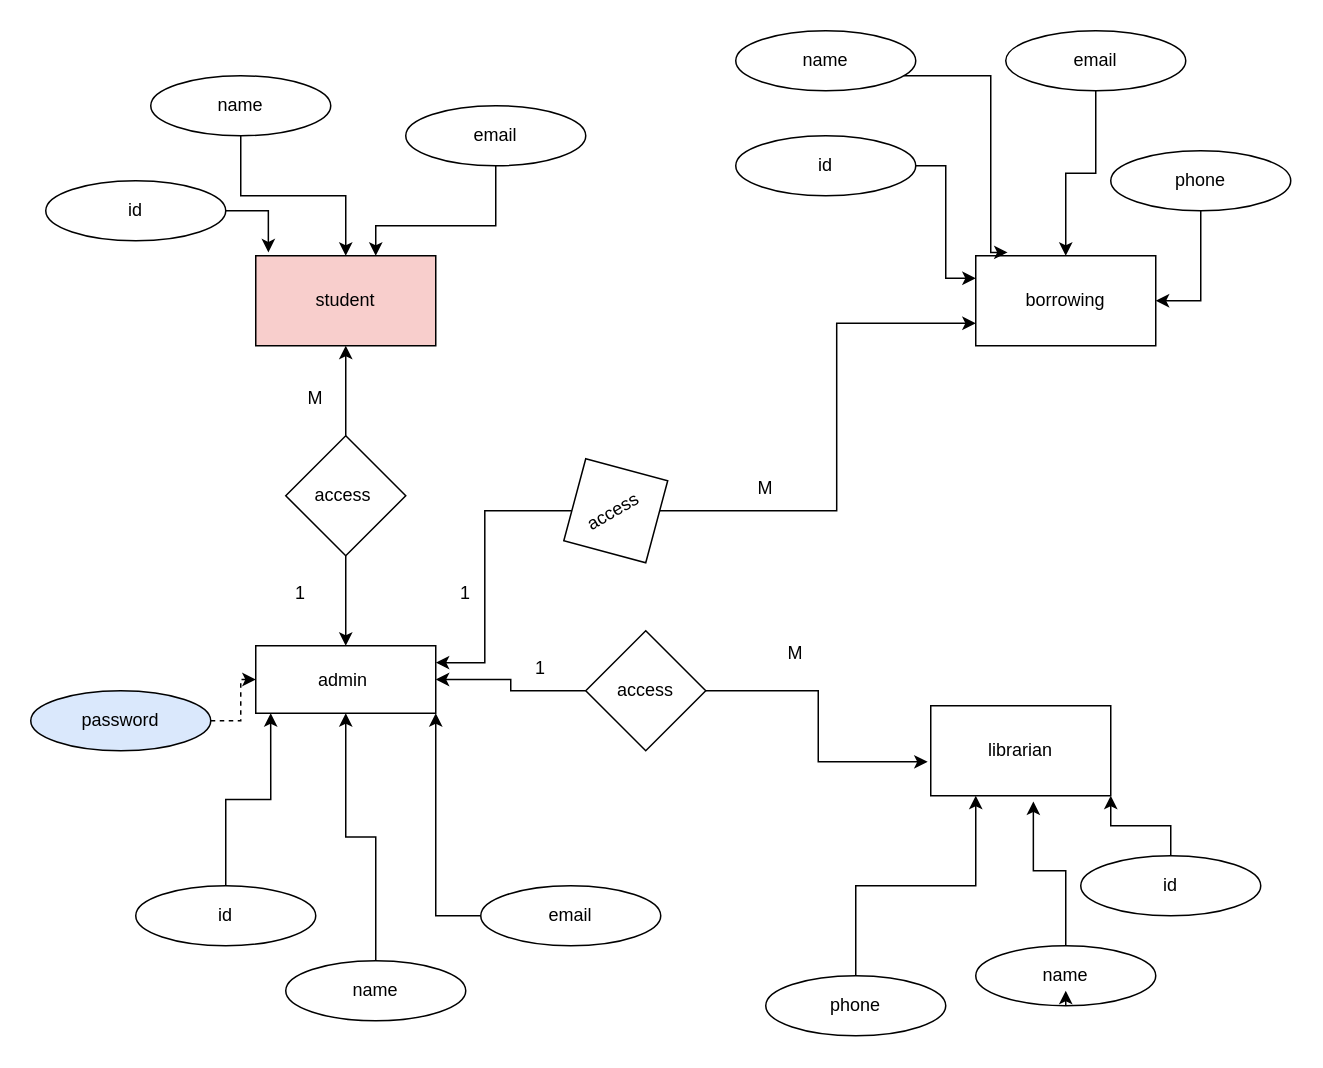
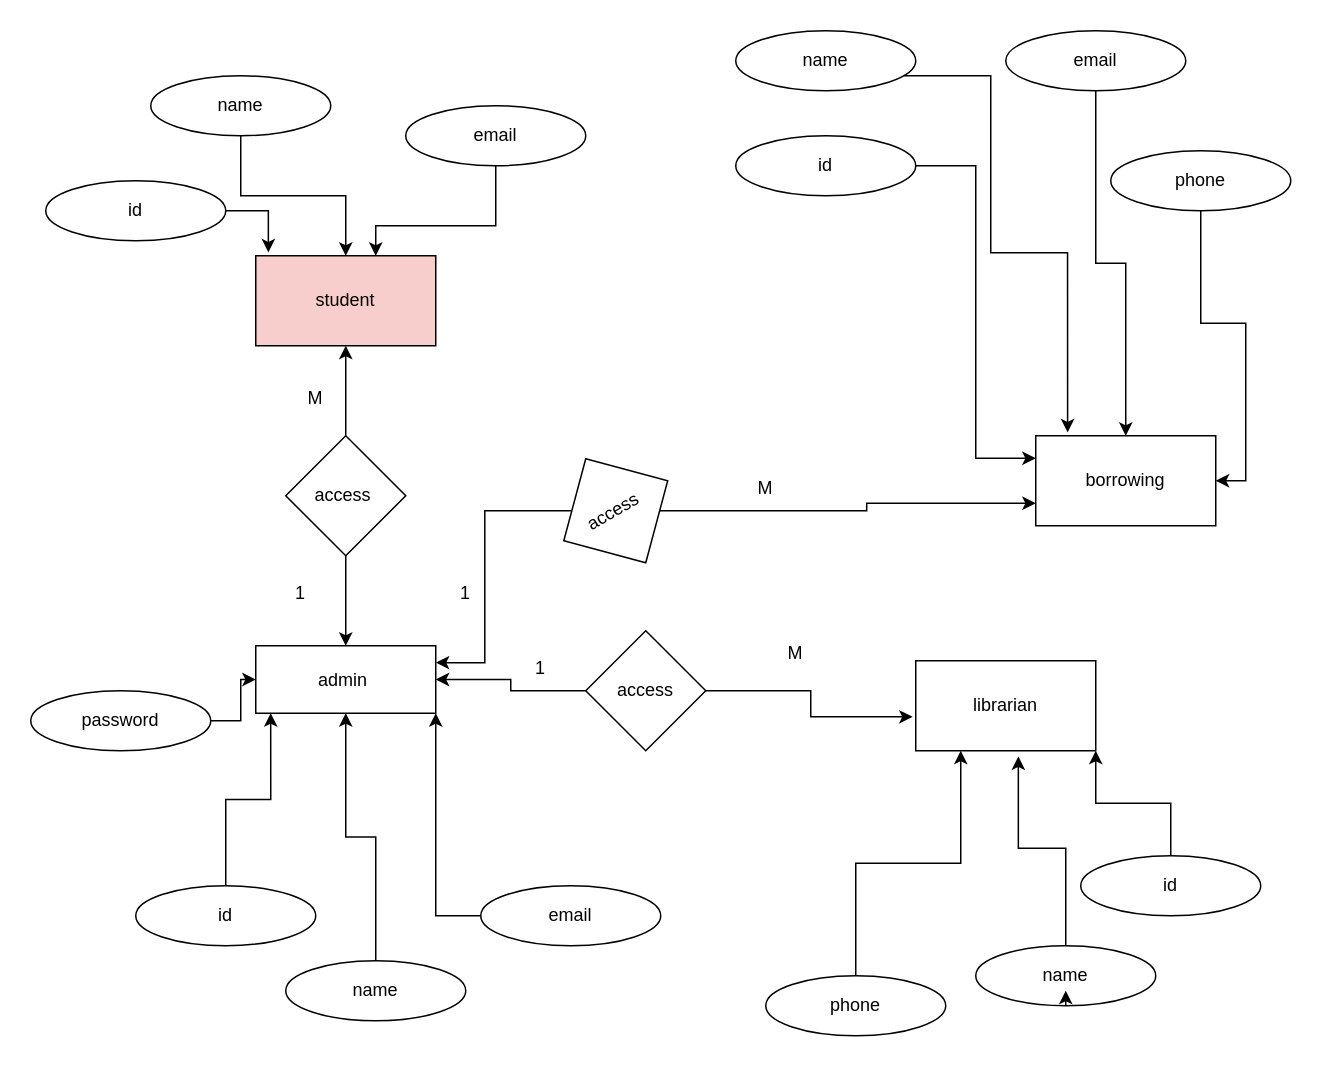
node "borrowing": moved (1066, 301) -> (1126, 481)
edge "password" -> "admin": style dashed -> solid
node "password": fillcolor #dae8fc -> #ffffff
node "librarian": moved (1021, 751) -> (1006, 706)
